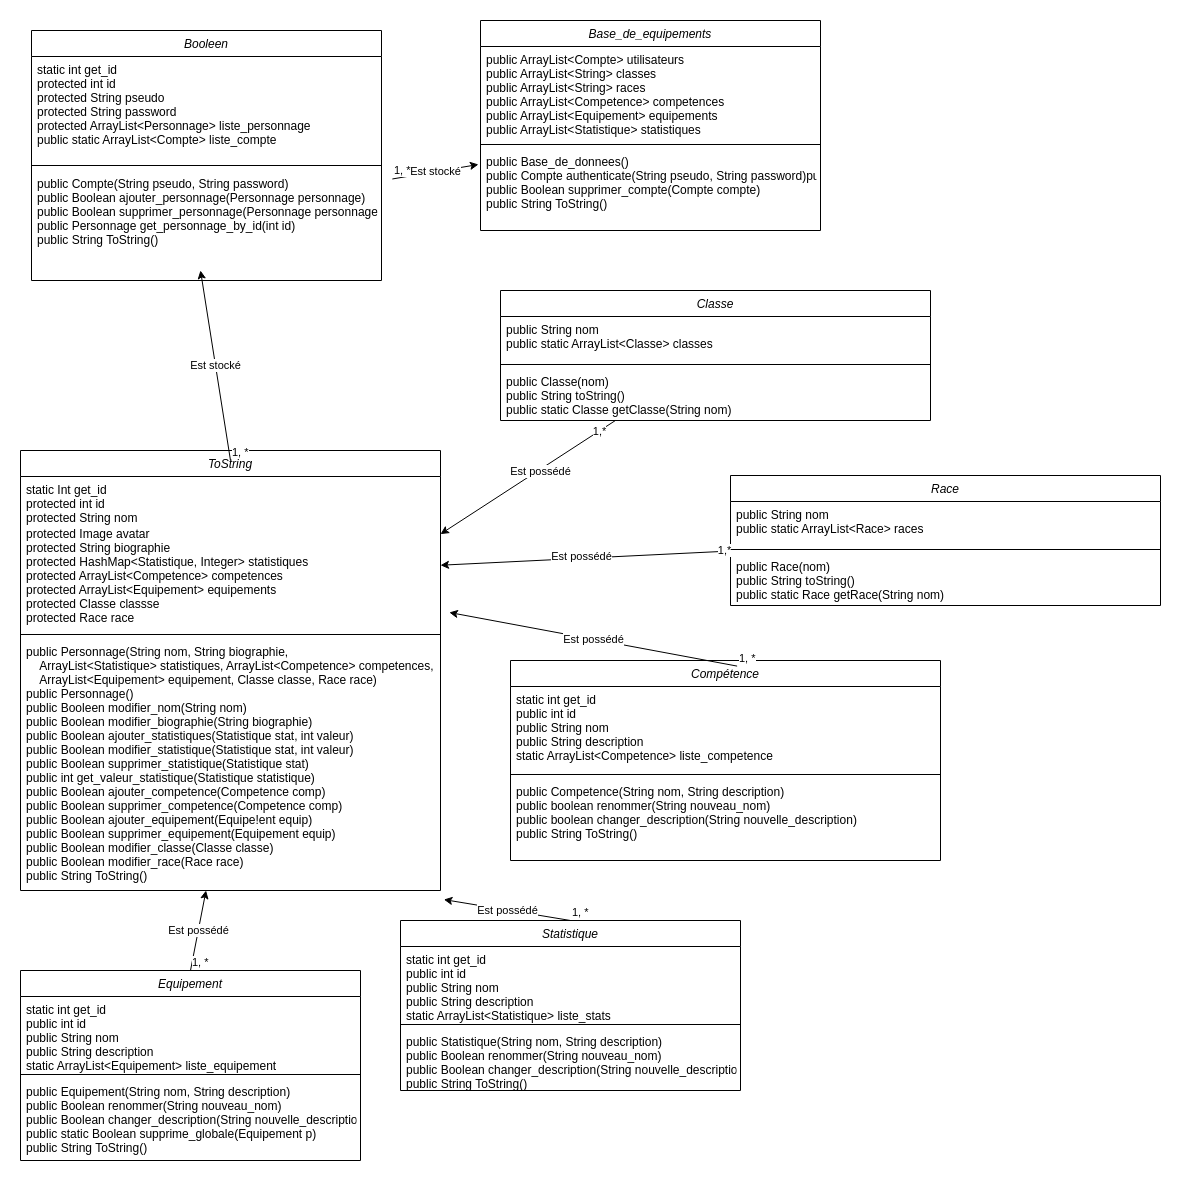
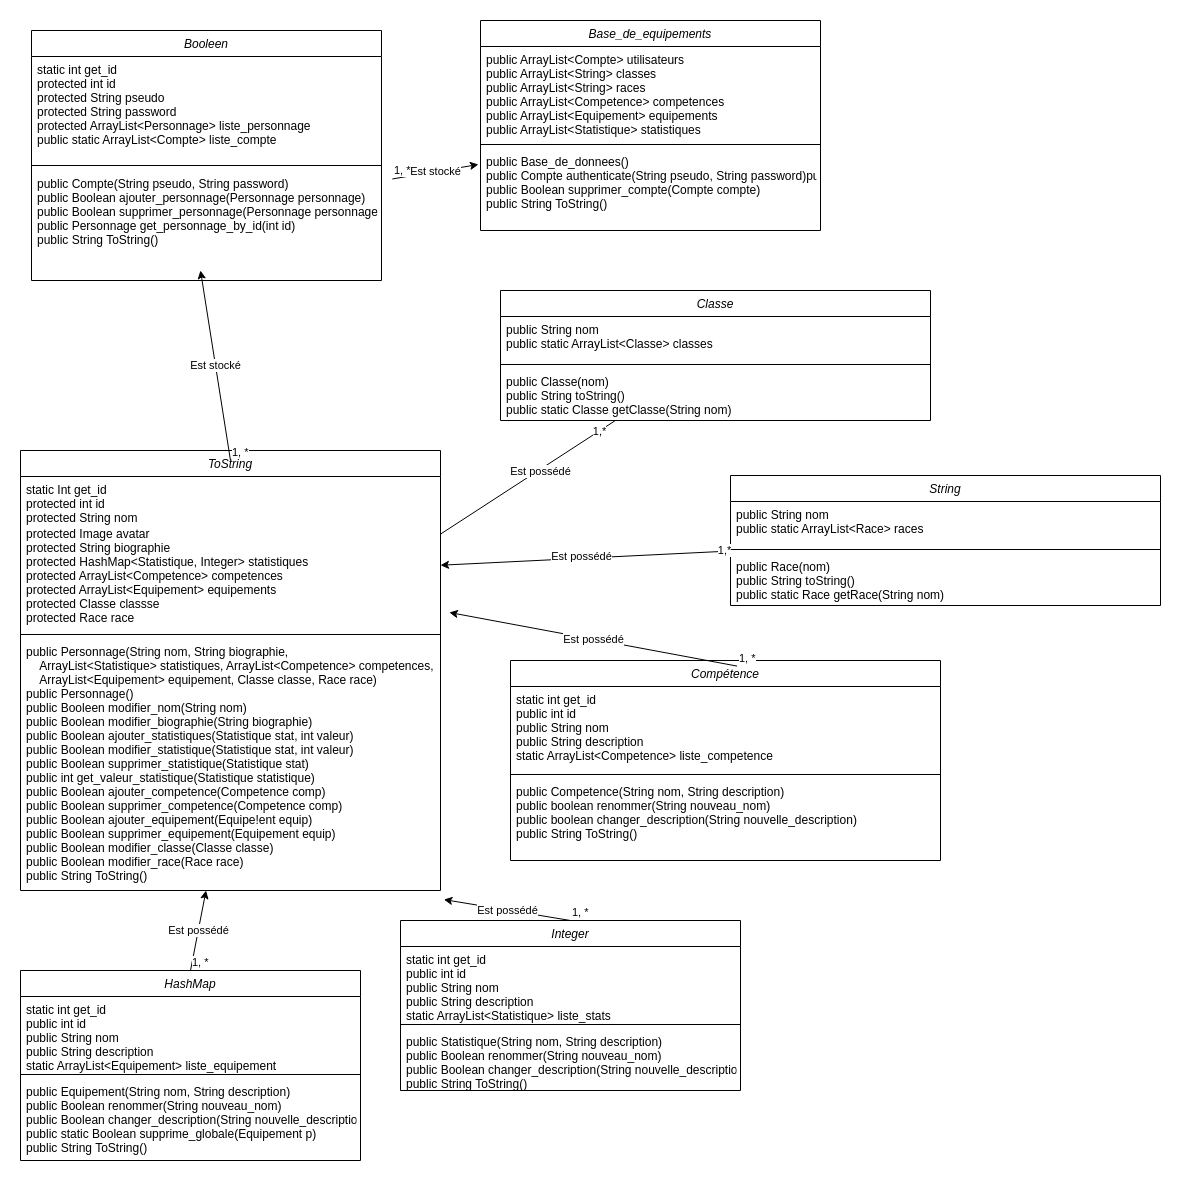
node "Race": label "Race" -> "String"
edge "Classe" -> "ToString": arrowhead classic -> none
node "Statistique": label "Statistique" -> "Integer"
node "Equipement": label "Equipement" -> "HashMap"
